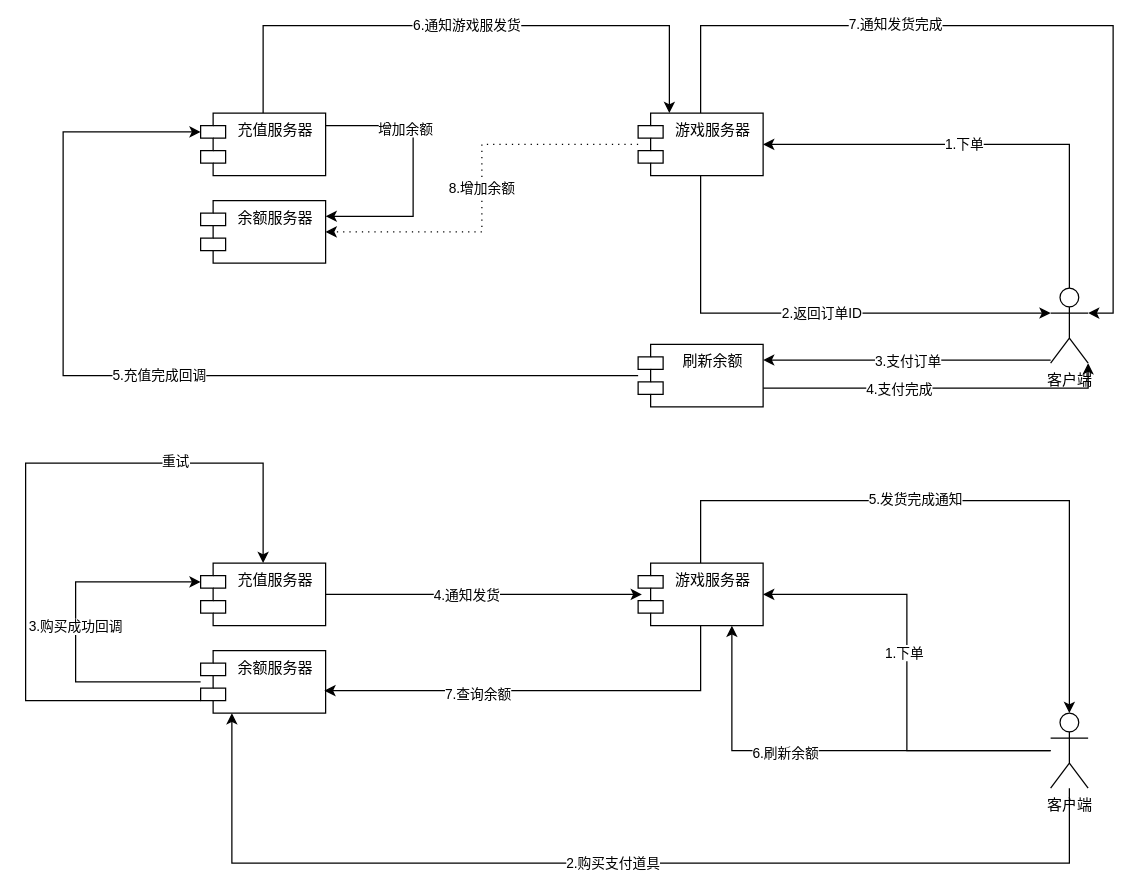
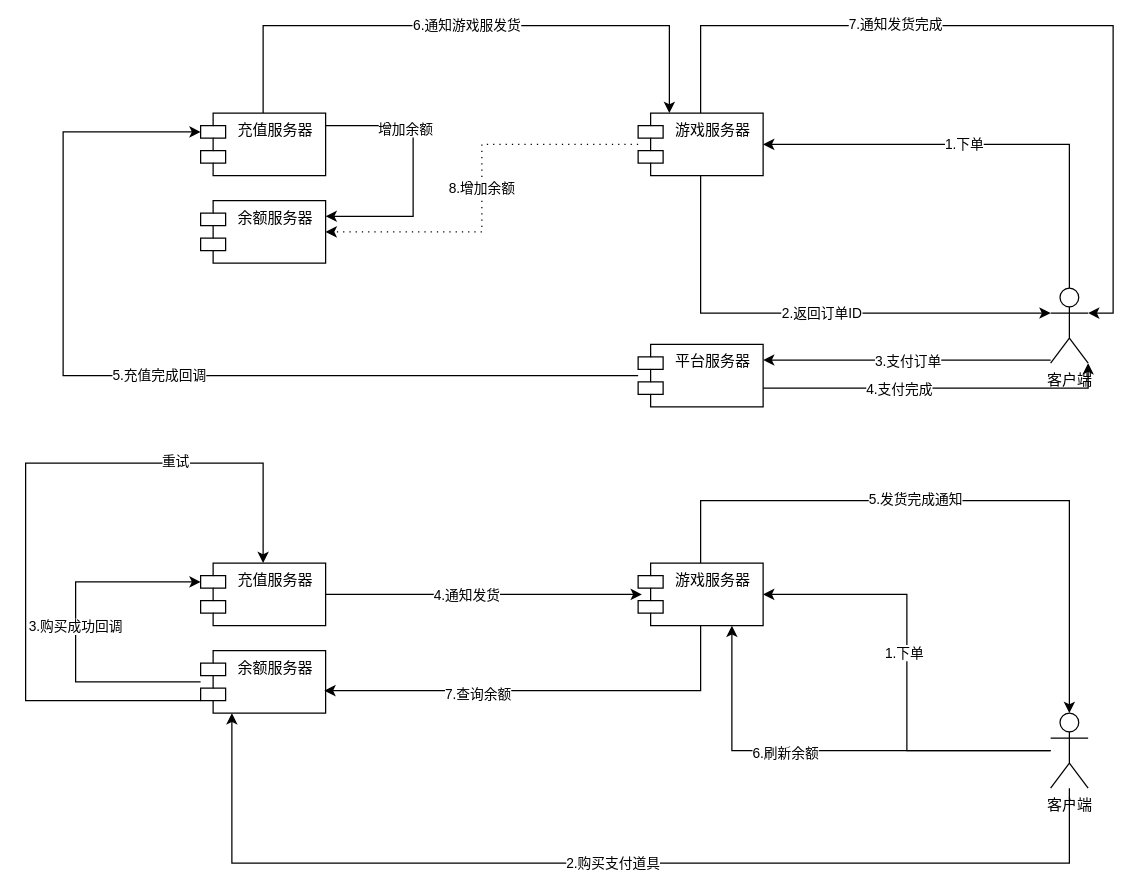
node "刷新余额": label "刷新余额" -> "平台服务器"
